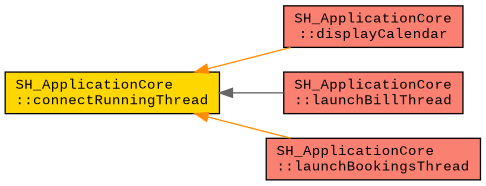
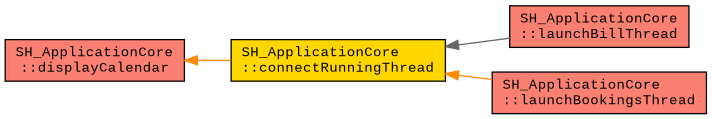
edge "SH_ApplicationCore ::displayCalendar" -> "SH_ApplicationCore ::connectRunningThread": reversed
